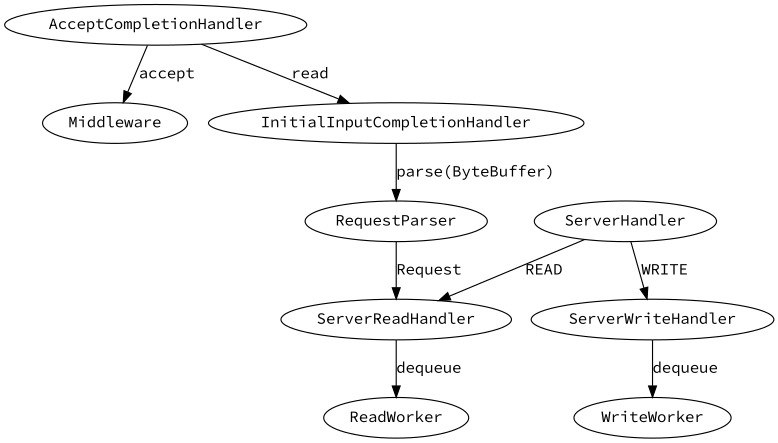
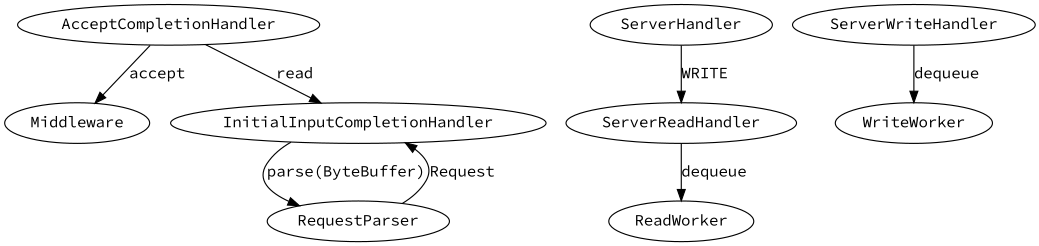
edge "RequestParser" -> "ServerReadHandler": now "RequestParser" -> "InitialInputCompletionHandler"
edge "ServerHandler" -> "ServerWriteHandler": removed, label "WRITE"
edge "ServerHandler" -> "ServerReadHandler": label "READ" -> "WRITE"
